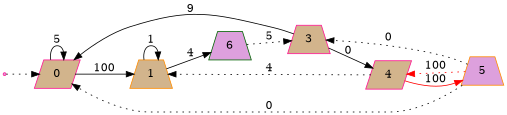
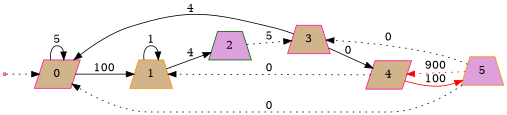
edge "3" -> "0": label "9" -> "4"
node "6": label "6" -> "2"
edge "5" -> "4": label "100" -> "900"
edge "4" -> "1": label "4" -> "0"
